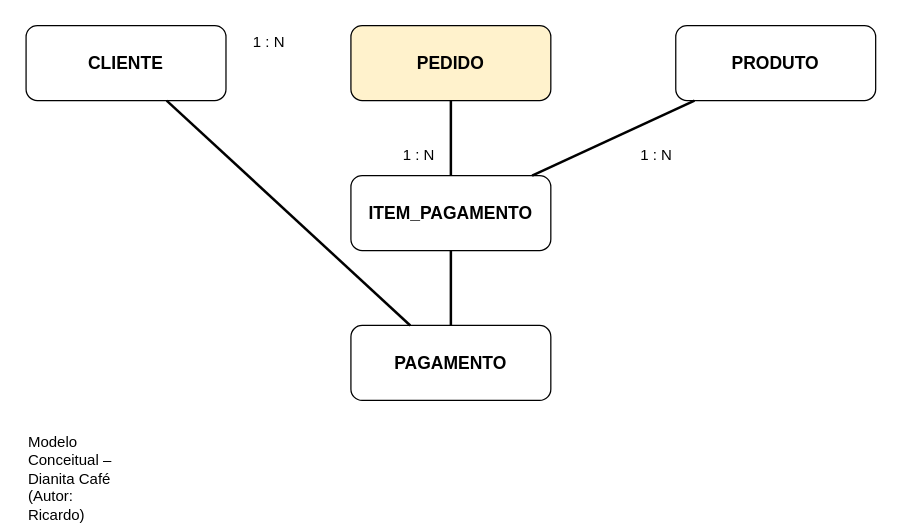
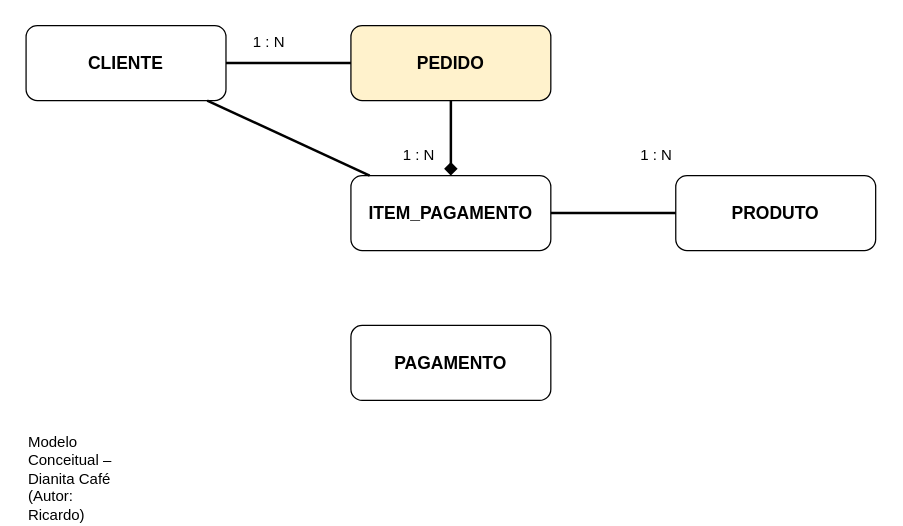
node "PRODUTO": moved (776, 63) -> (776, 213)
edge "PEDIDO" -- "ITEM_PAGAMENTO": arrowhead none -> diamond
edge "CLIENTE" -- "PAGAMENTO": now "CLIENTE" -- "PEDIDO"
edge "ITEM_PAGAMENTO" -- "PAGAMENTO": now "ITEM_PAGAMENTO" -- "CLIENTE"
